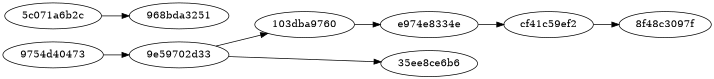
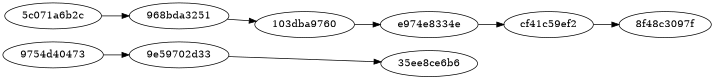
edge "9e59702d33" -> "103dba9760": now "968bda3251" -> "103dba9760"
